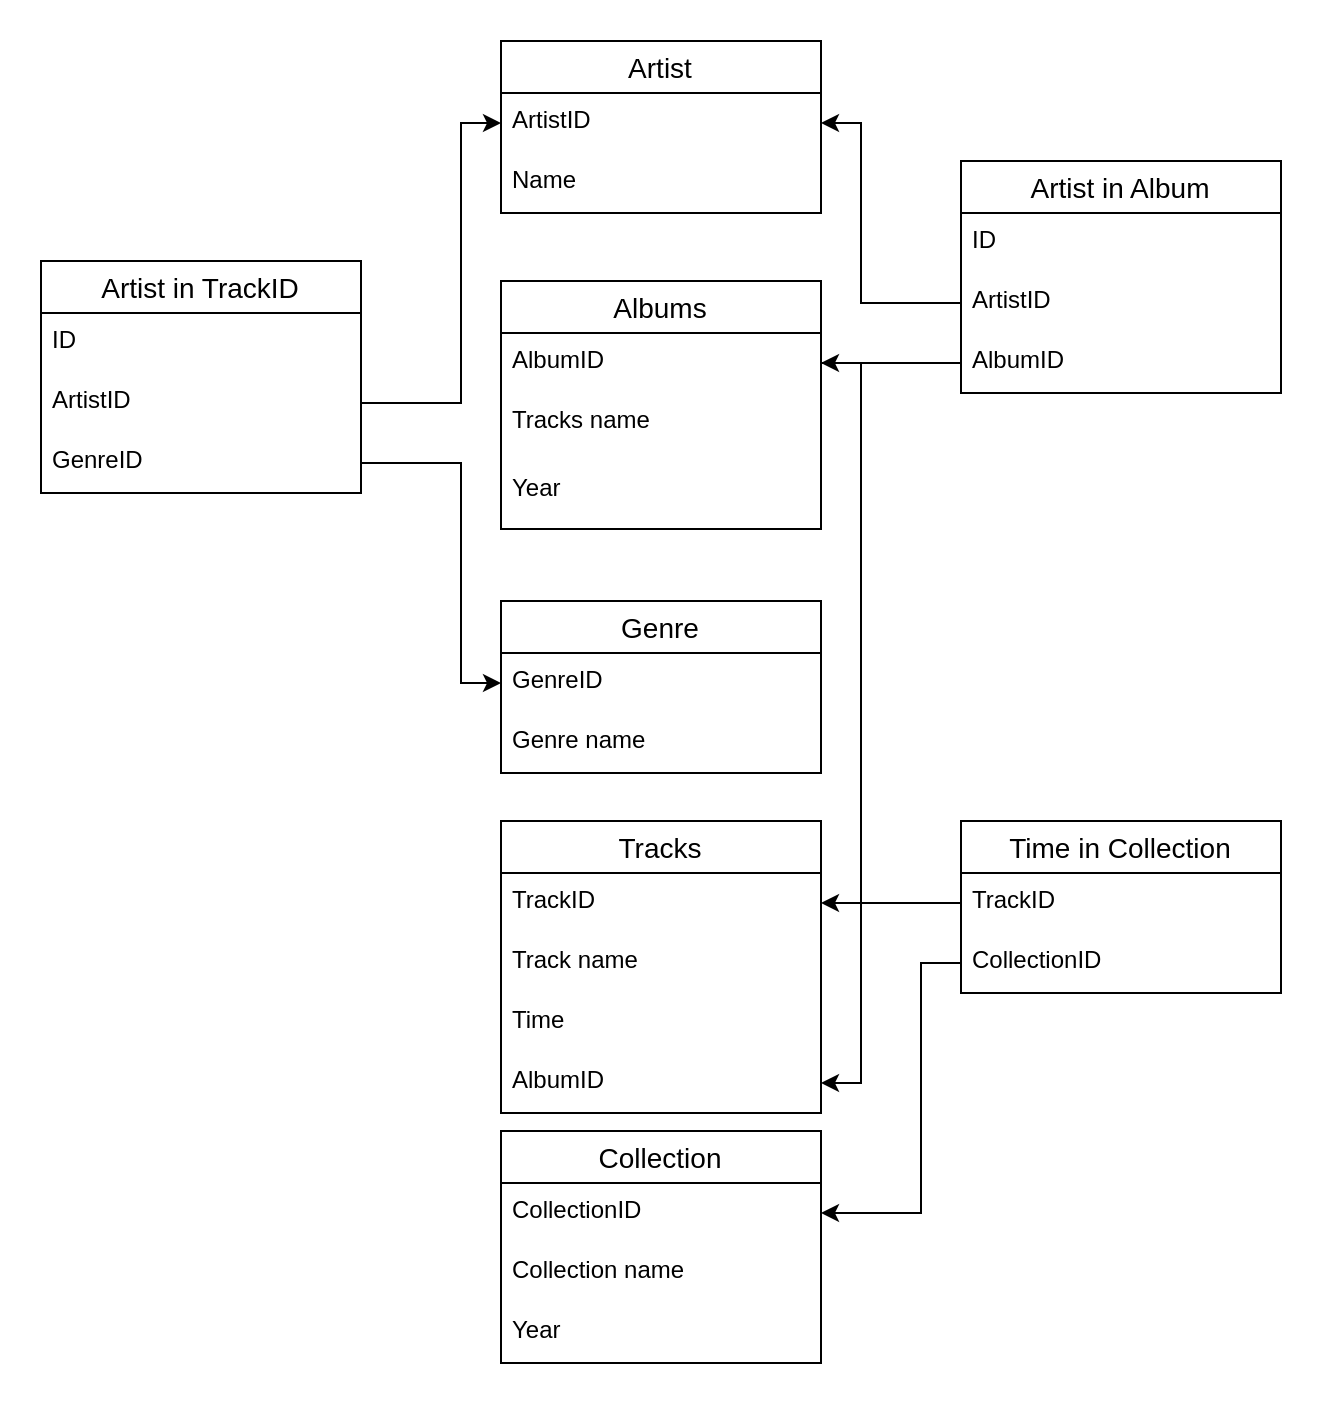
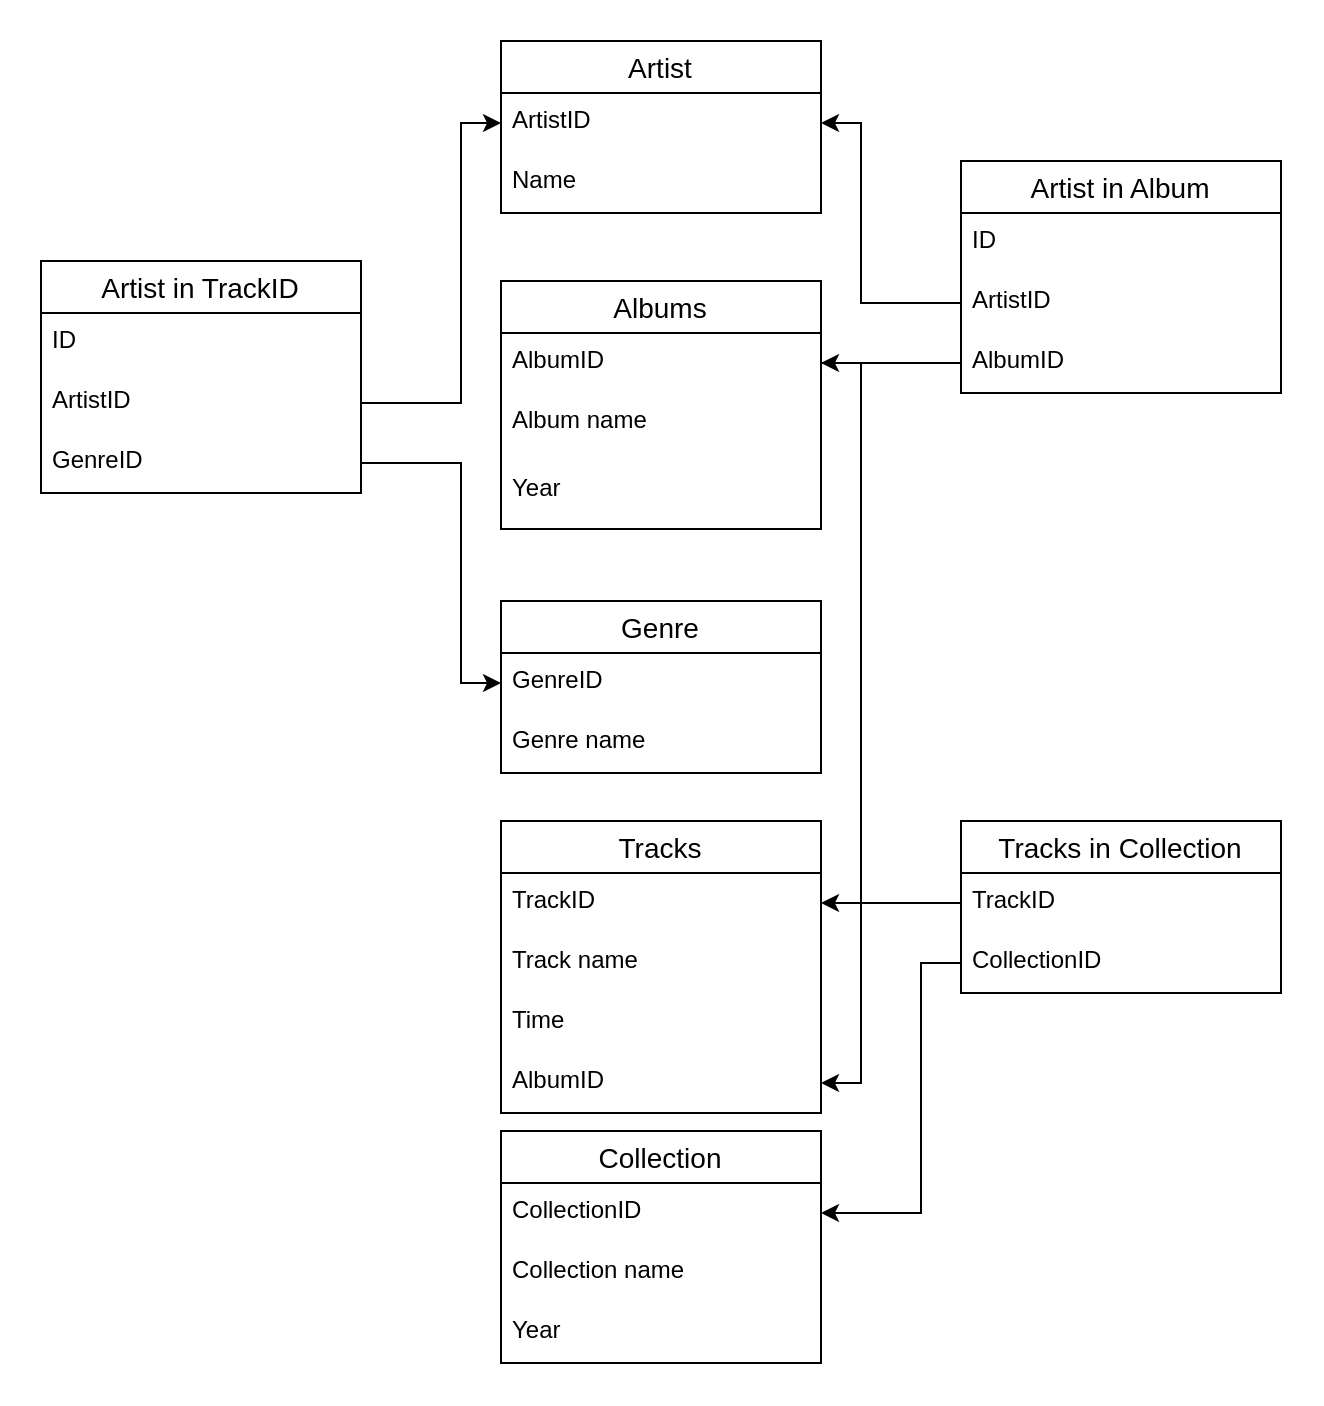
node "Tracks name": label "Tracks name" -> "Album name"
node "Time in Collection": label "Time in Collection" -> "Tracks in Collection"
